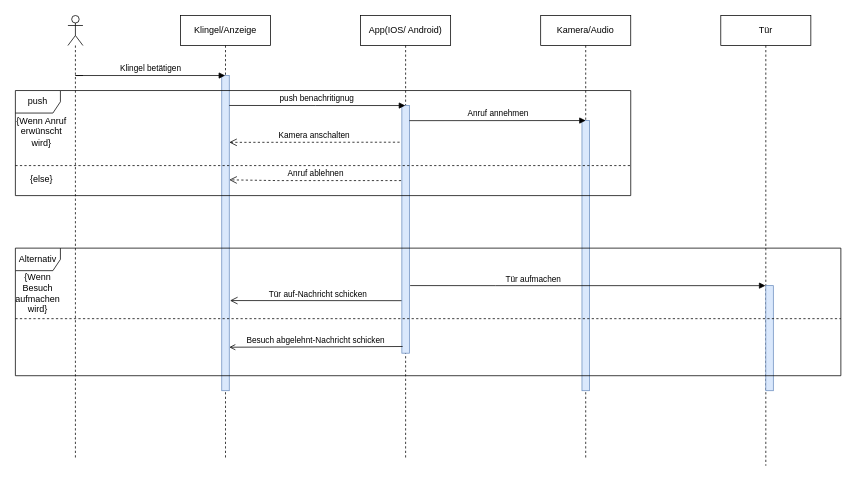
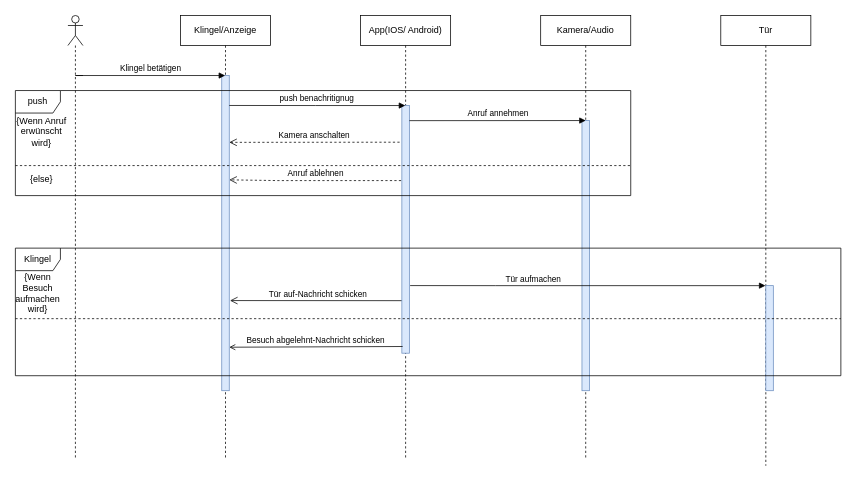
node "Alternativ": label "Alternativ" -> "Klingel"
